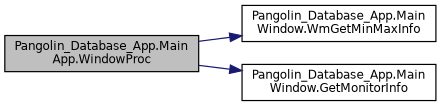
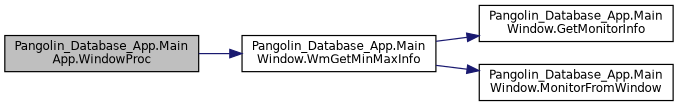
edge "Pangolin_Database_App.Main App.WindowProc" -> "Pangolin_Database_App.Main Window.GetMonitorInfo": now "Pangolin_Database_App.Main Window.WmGetMinMaxInfo" -> "Pangolin_Database_App.Main Window.GetMonitorInfo"
node "Pangolin_Database_App.Main Window.MonitorFromWindow": added
